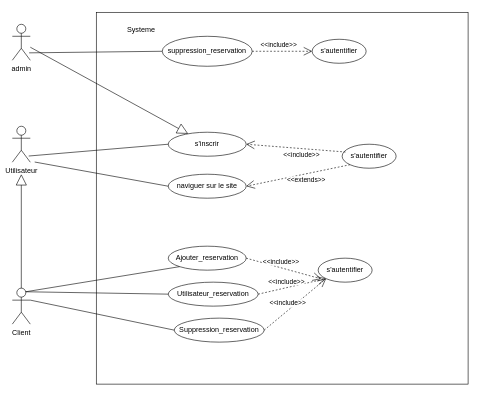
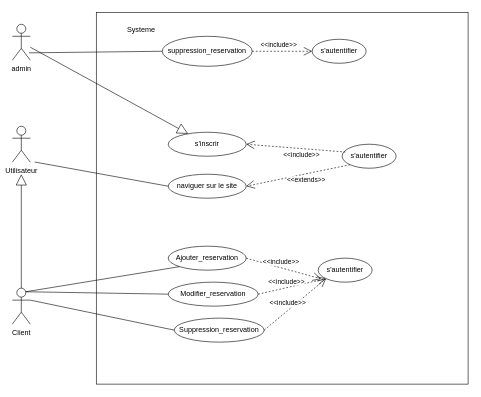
edge "Utilisateur" -- "s'inscrir": removed
node "Utilisateur_reservation": label "Utilisateur_reservation" -> "Modifier_reservation"
